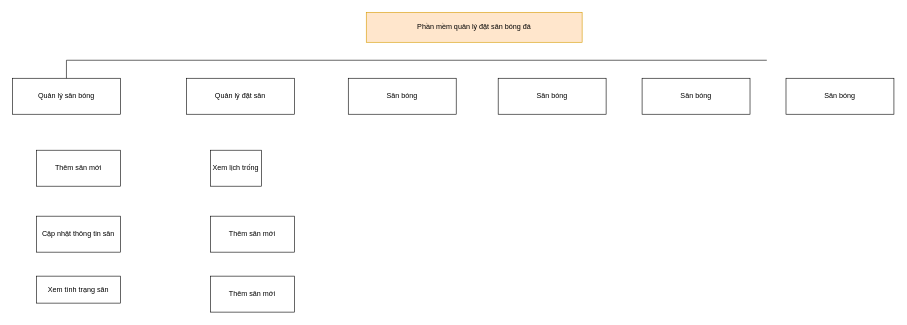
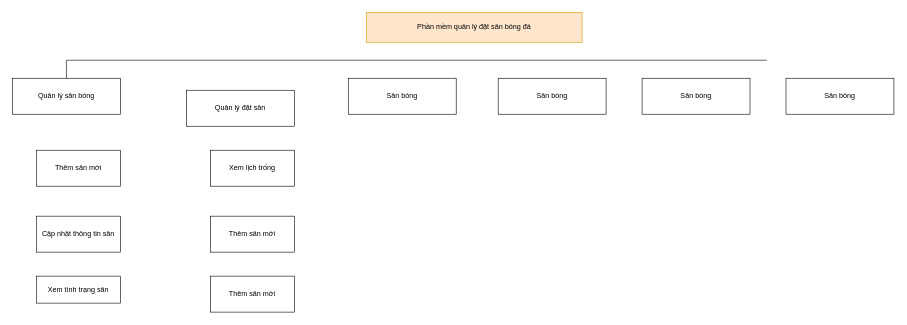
node "Quản lý đặt sân": moved (240, 96) -> (240, 108)
node "Xem lịch trống": size 51x36 -> 84x36
